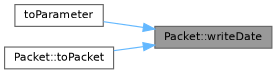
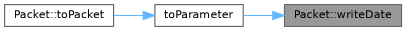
edge "Packet::toPacket" -> "Packet::writeDate": now "Packet::toPacket" -> "toParameter"
